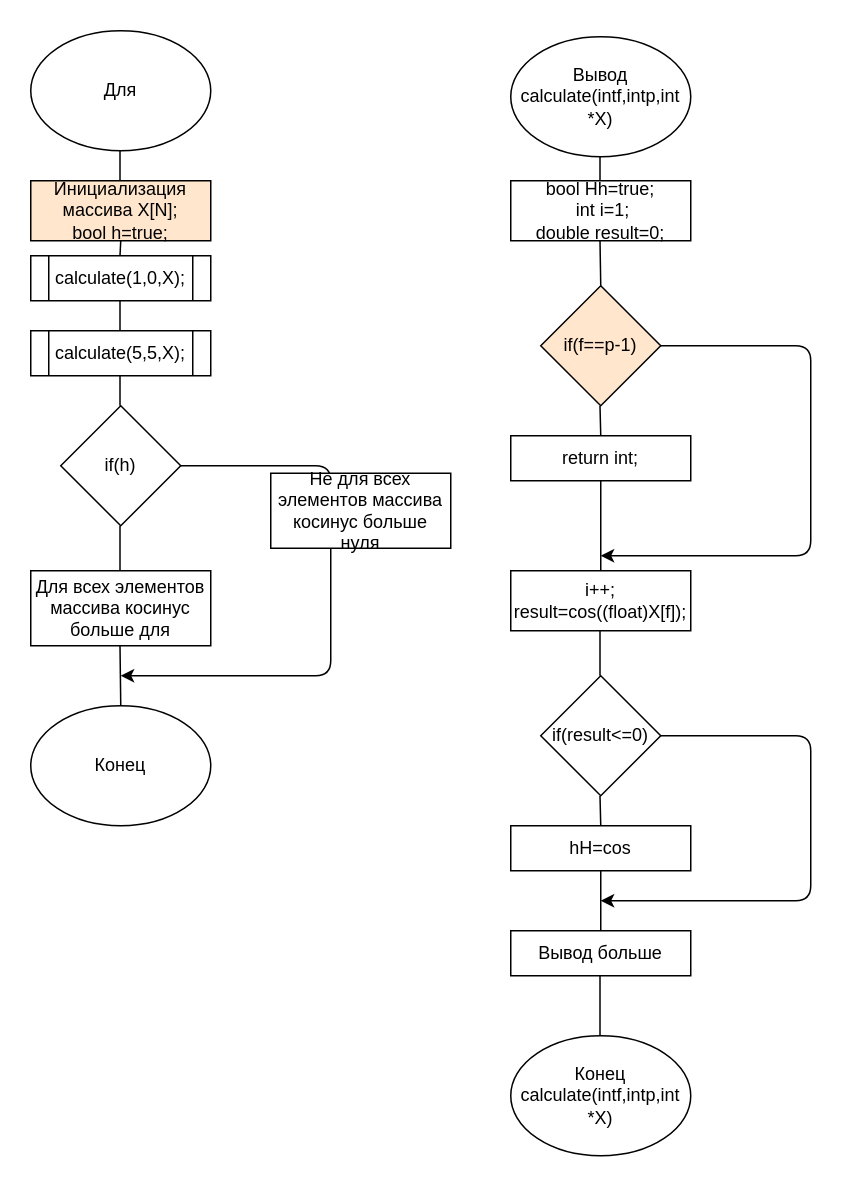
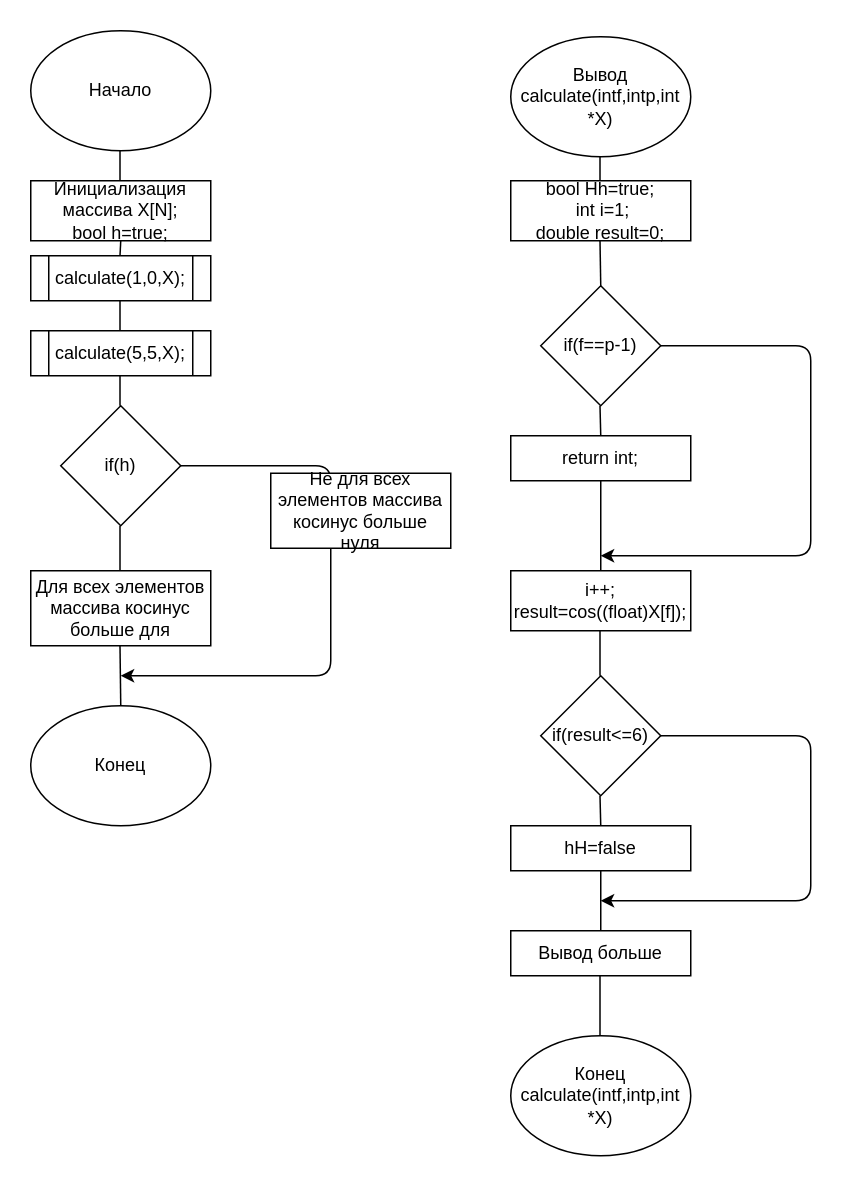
node "Для": label "Для" -> "Начало"
node "Инициализация массива X[N]; bool h=true;": fillcolor #ffe6cc -> #ffffff
node "if(f==p-1)": fillcolor #ffe6cc -> #ffffff
node "if(result<=0)": label "if(result<=0)" -> "if(result<=6)"
node "hH=cos": label "hH=cos" -> "hH=false"
